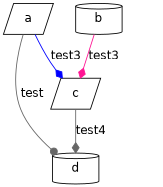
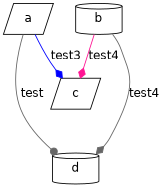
edge "b" -> "c": label "test3" -> "test4"
edge "c" -> "d": now "b" -> "d"
